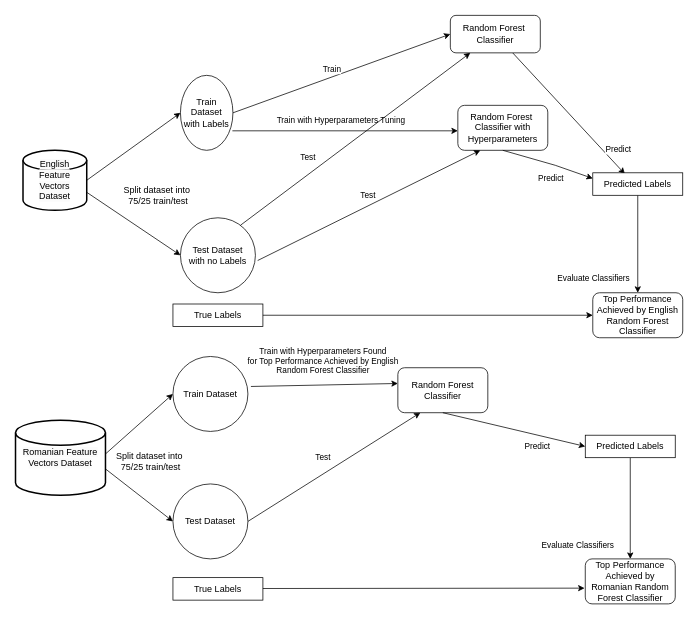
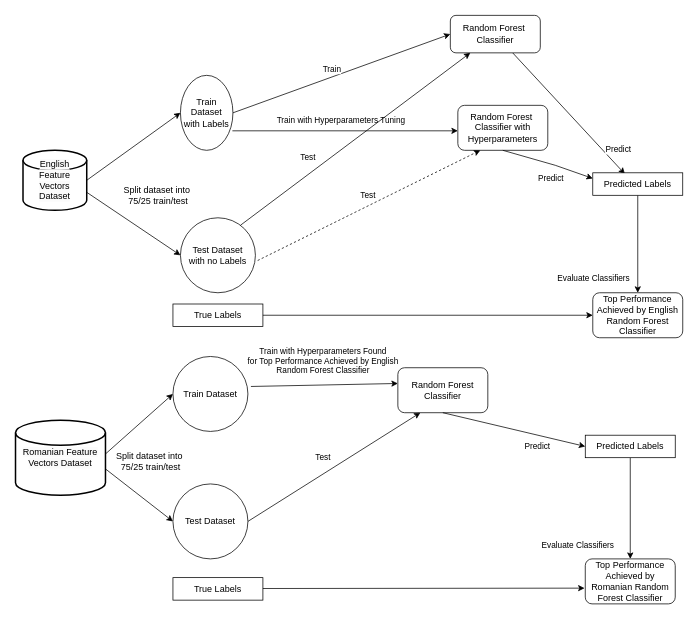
edge "Test Dataset with no Labels" -> "Random Forest Classifier with Hyperparameters": style solid -> dashed
